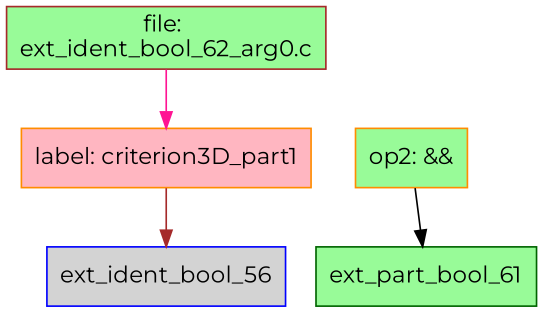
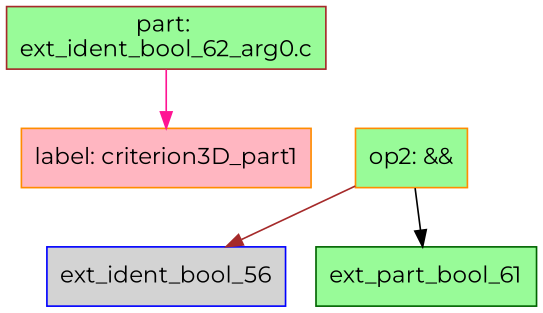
node "file: ext_ident_bool_62_arg0.c": label "file: ext_ident_bool_62_arg0.c" -> "part: ext_ident_bool_62_arg0.c"
edge "label: criterion3D_part1" -> "ext_ident_bool_56": now "op2: &&" -> "ext_ident_bool_56"
